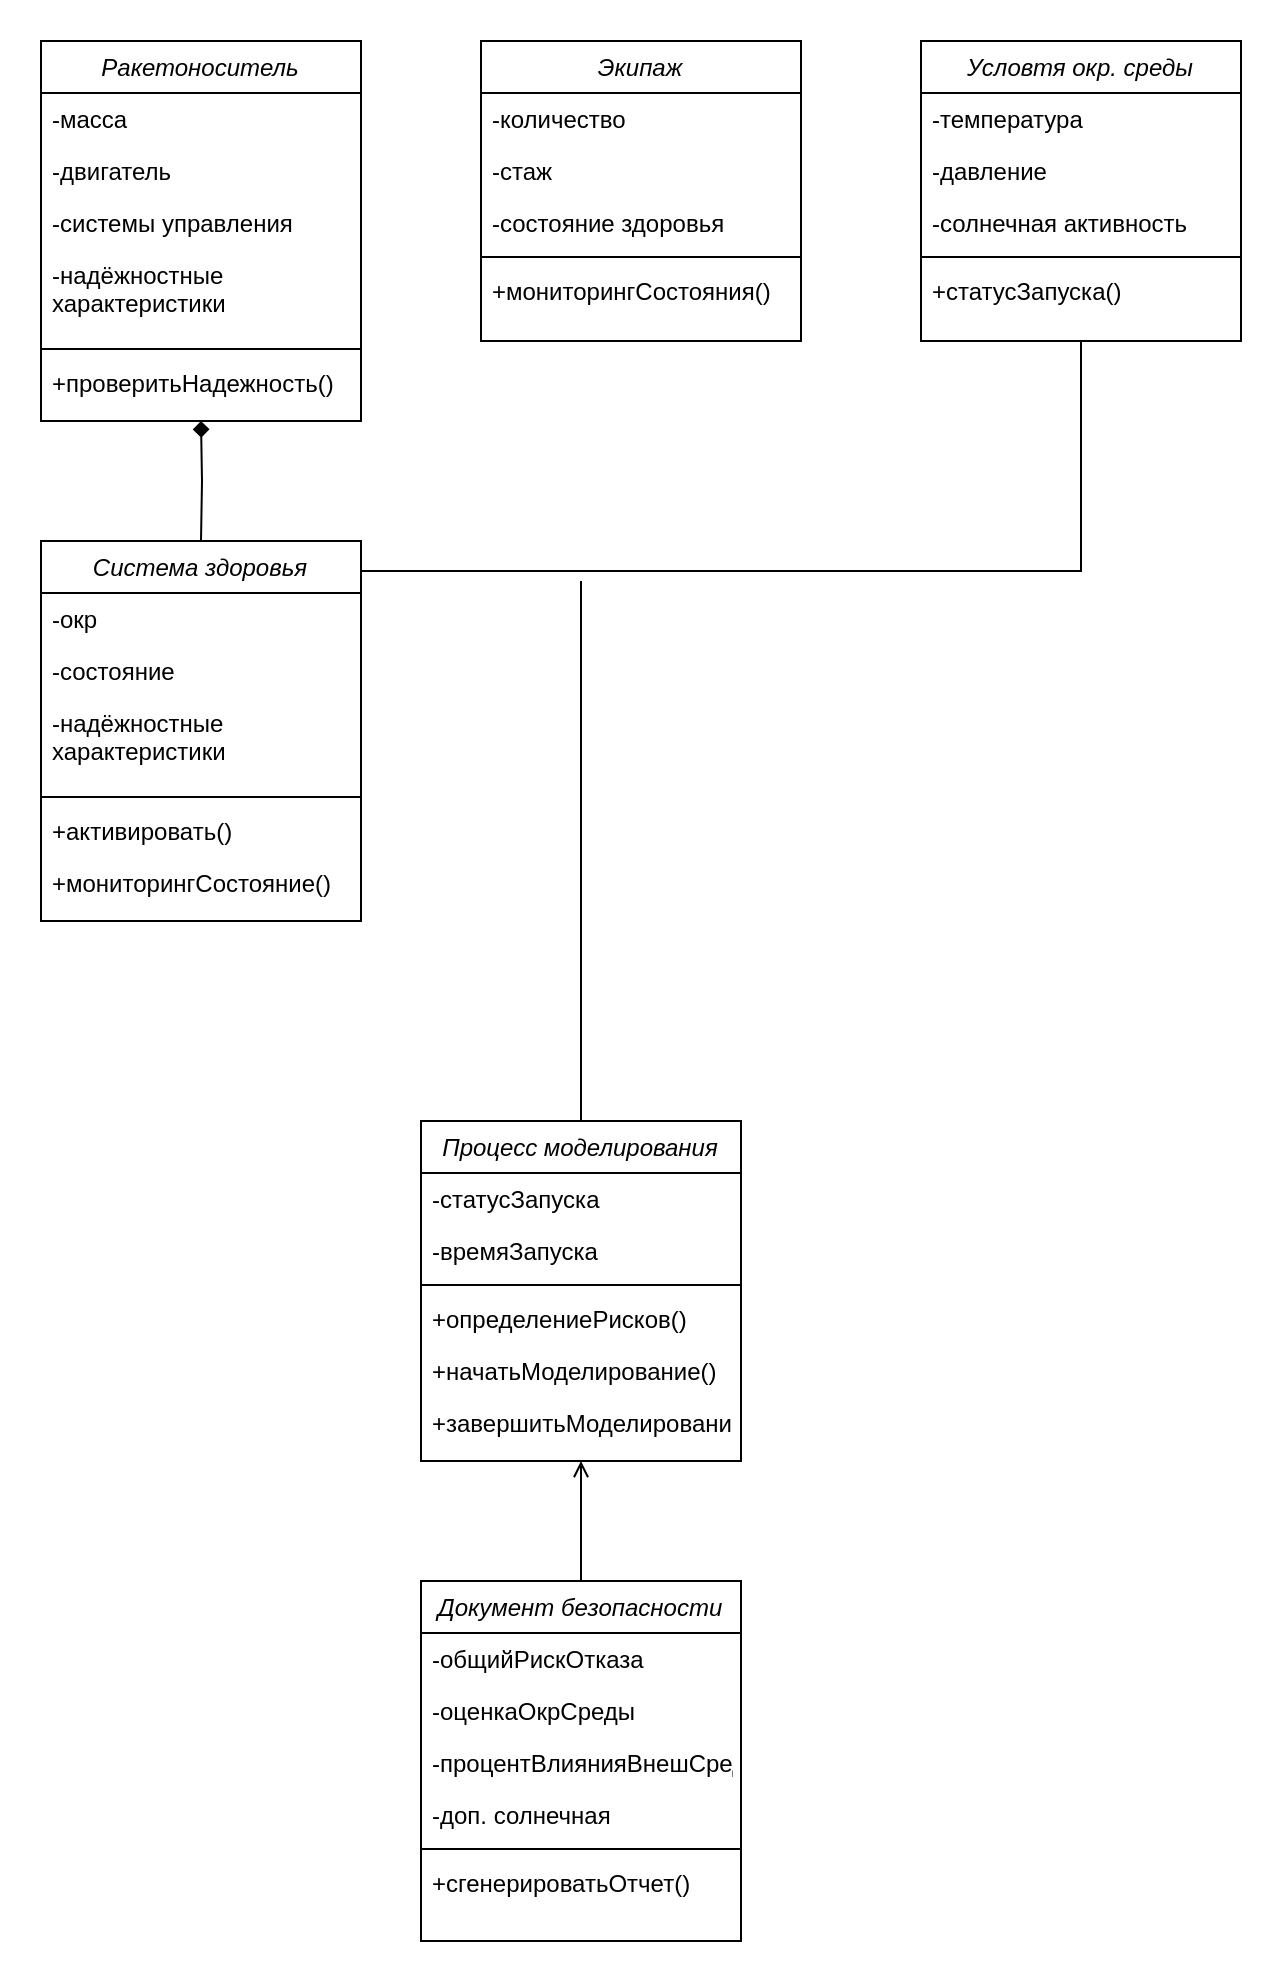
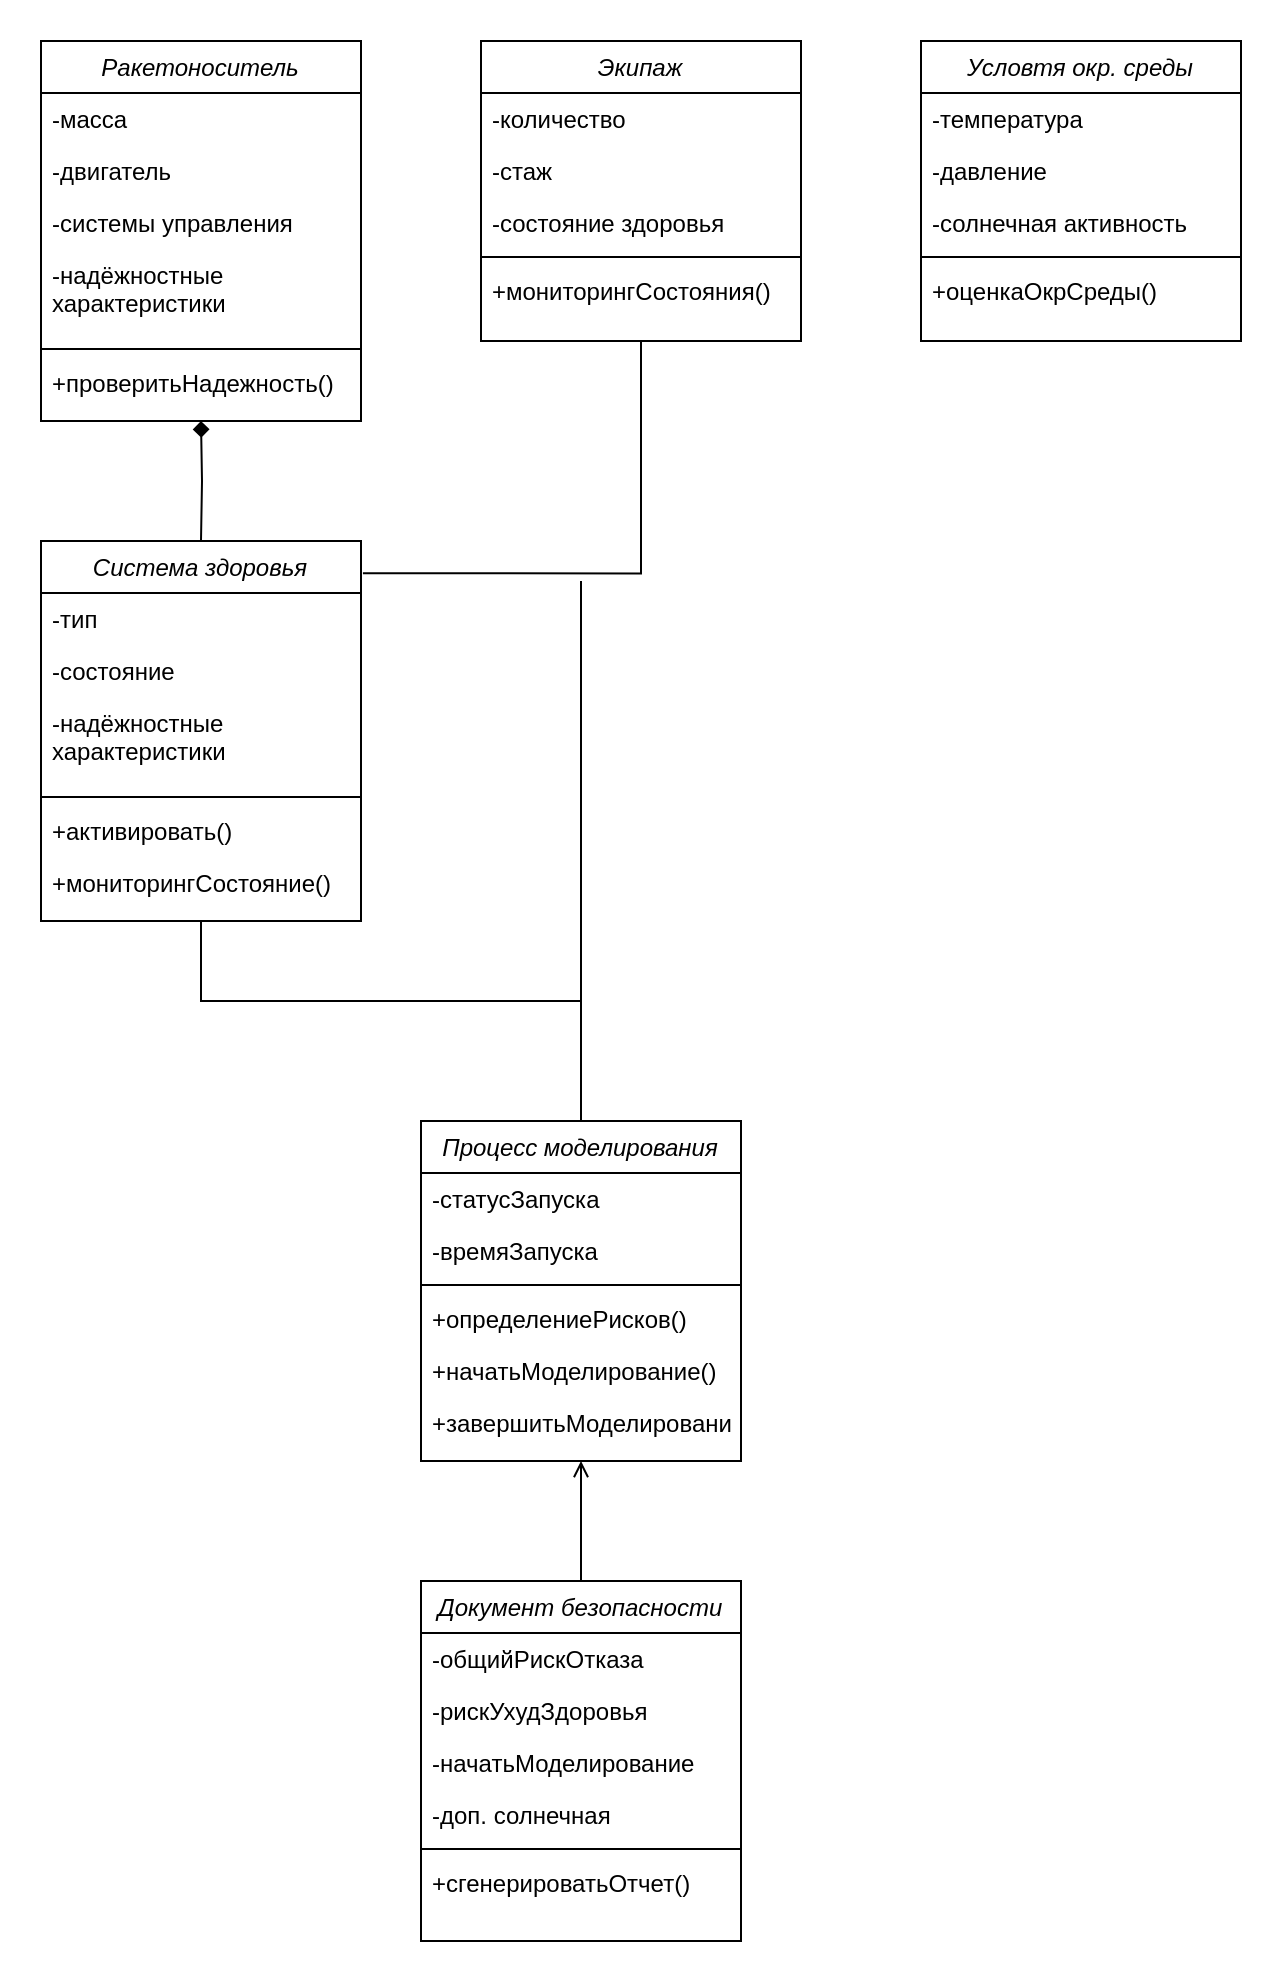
node "+статусЗапуска()": label "+статусЗапуска()" -> "+оценкаОкрСреды()"
edge "Экипаж" -- "Система здоровья": added
edge "Условтя окр. среды" -- "Система здоровья": removed
node "-окр": label "-окр" -> "-тип"
edge "Система здоровья" -- "Процесс моделирования": added
node "-оценкаОкрСреды": label "-оценкаОкрСреды" -> "-рискУхудЗдоровья"
node "-процентВлиянияВнешСреды": label "-процентВлиянияВнешСреды" -> "-начатьМоделирование"
